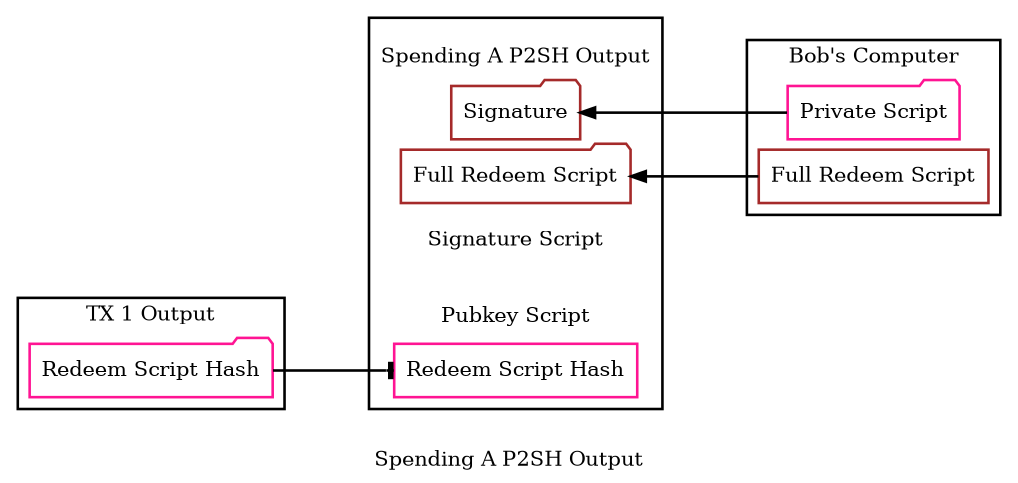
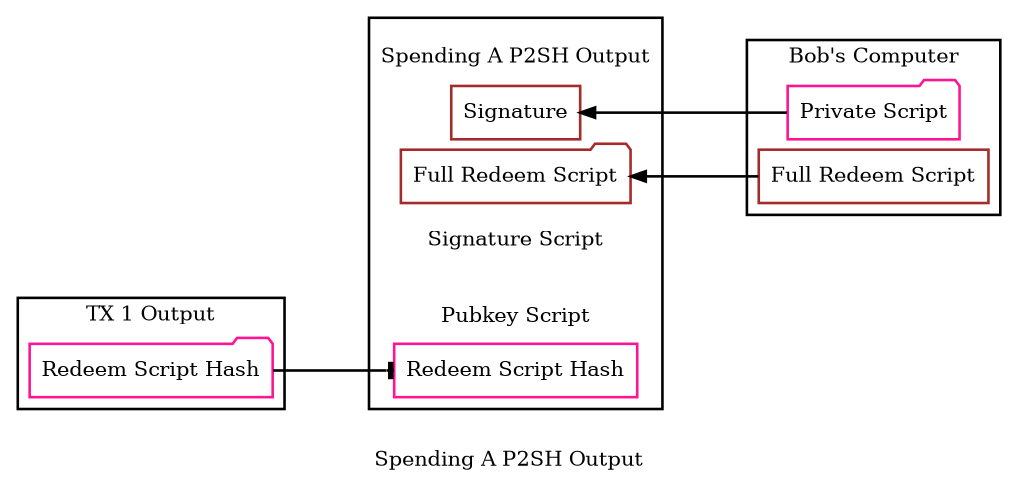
node "Signature": shape folder -> box
